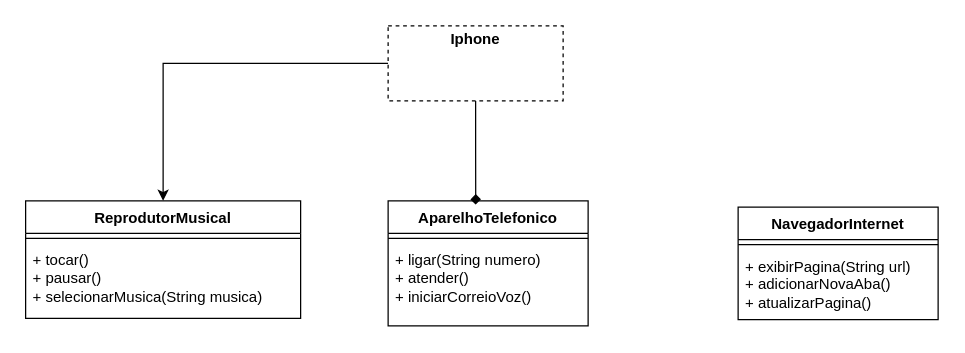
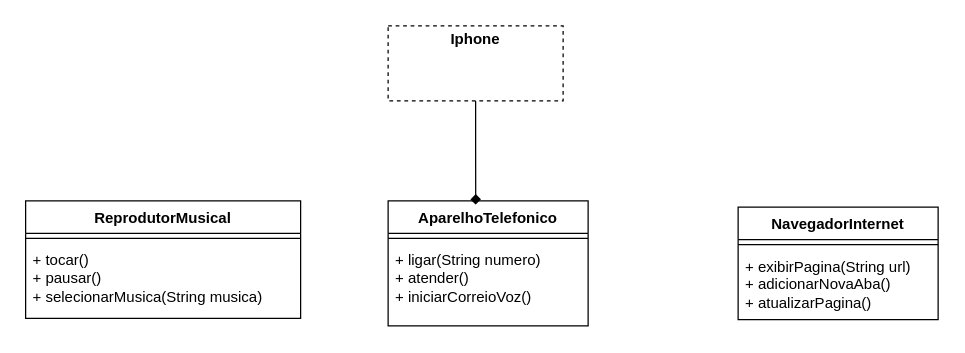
edge "Iphone" -> "ReprodutorMusical": removed
